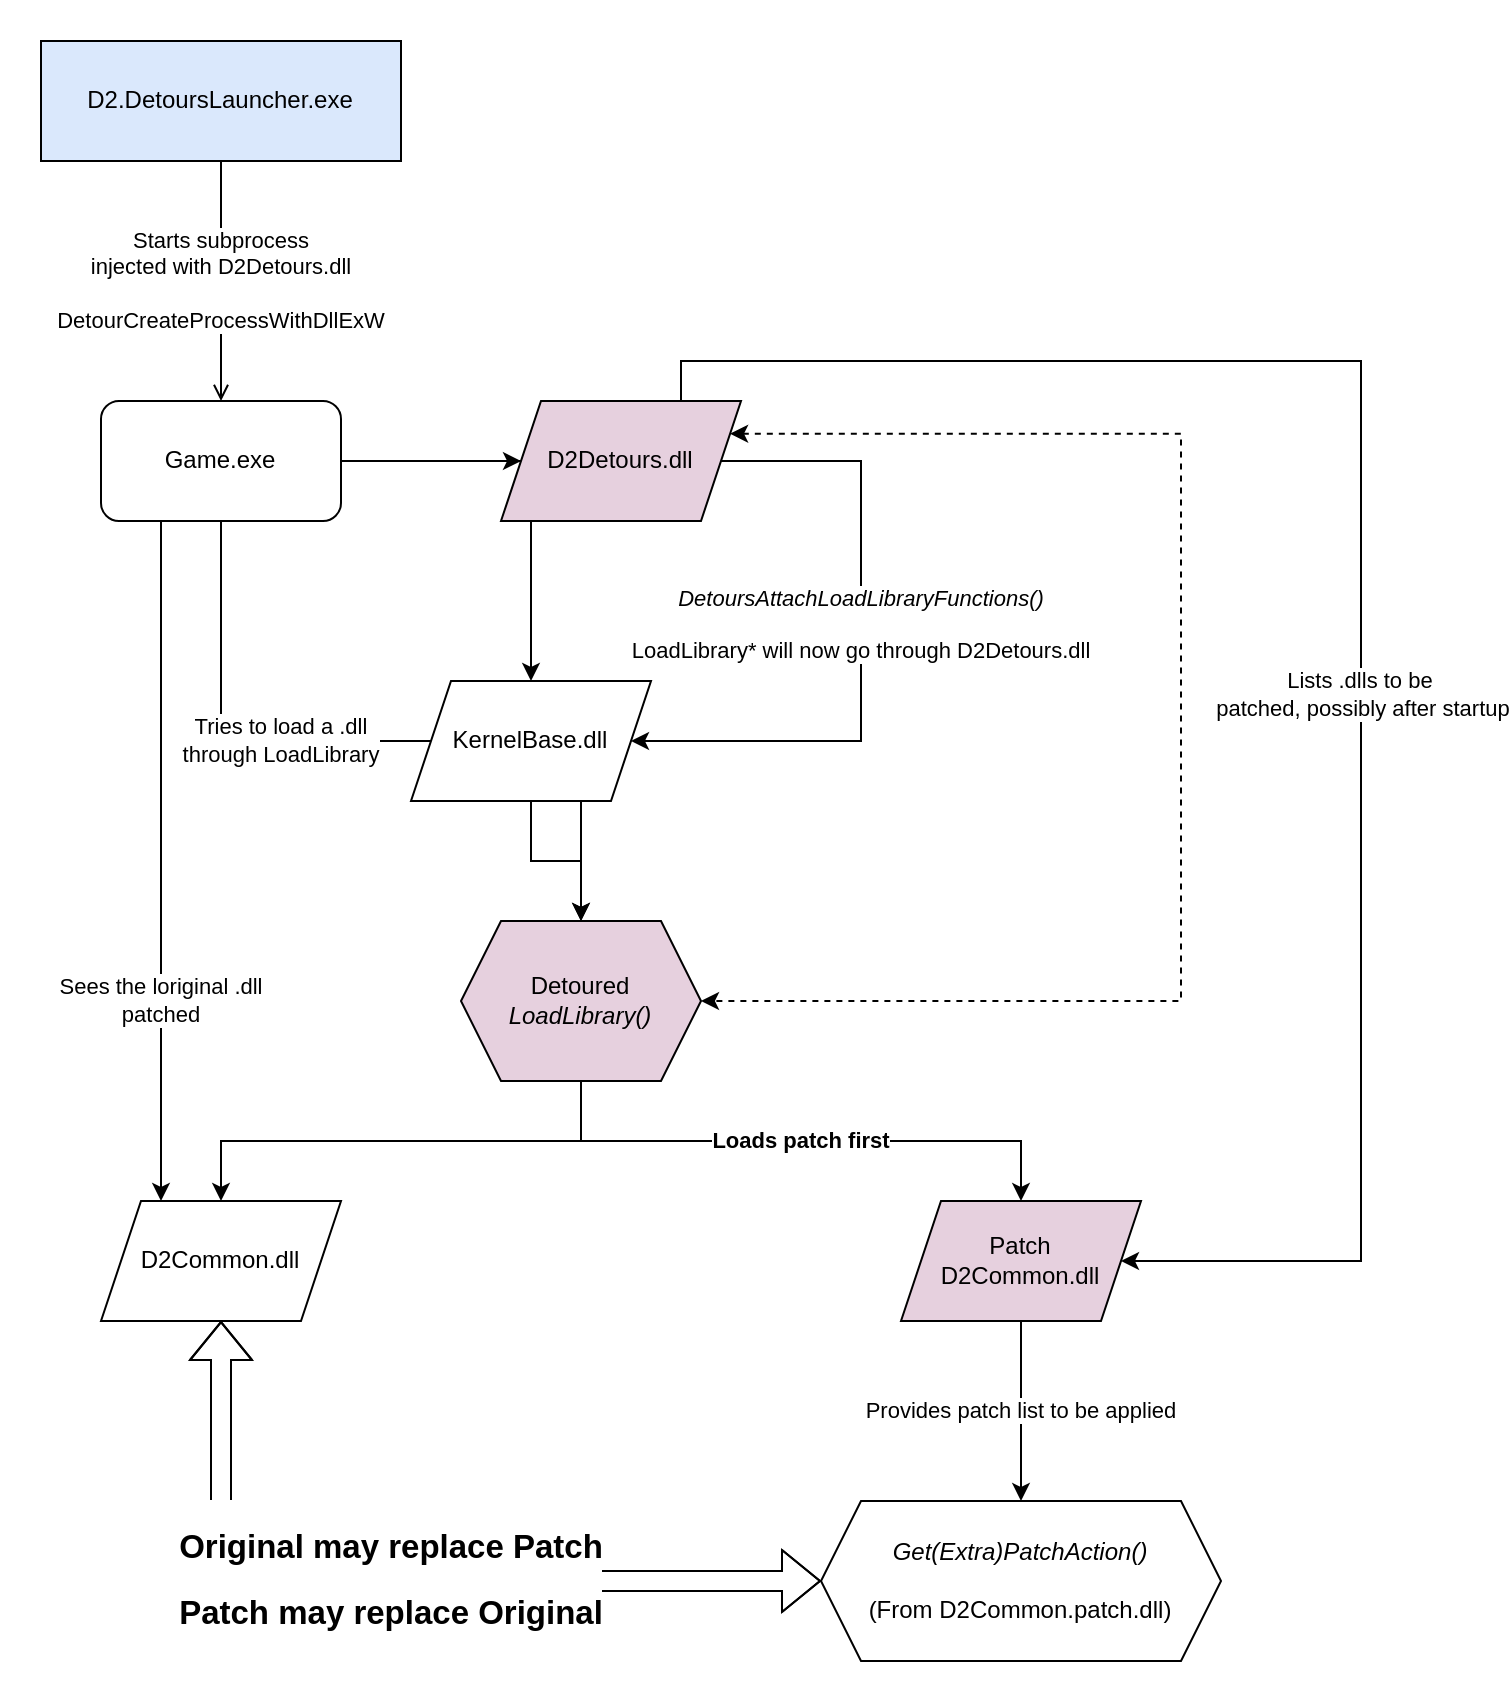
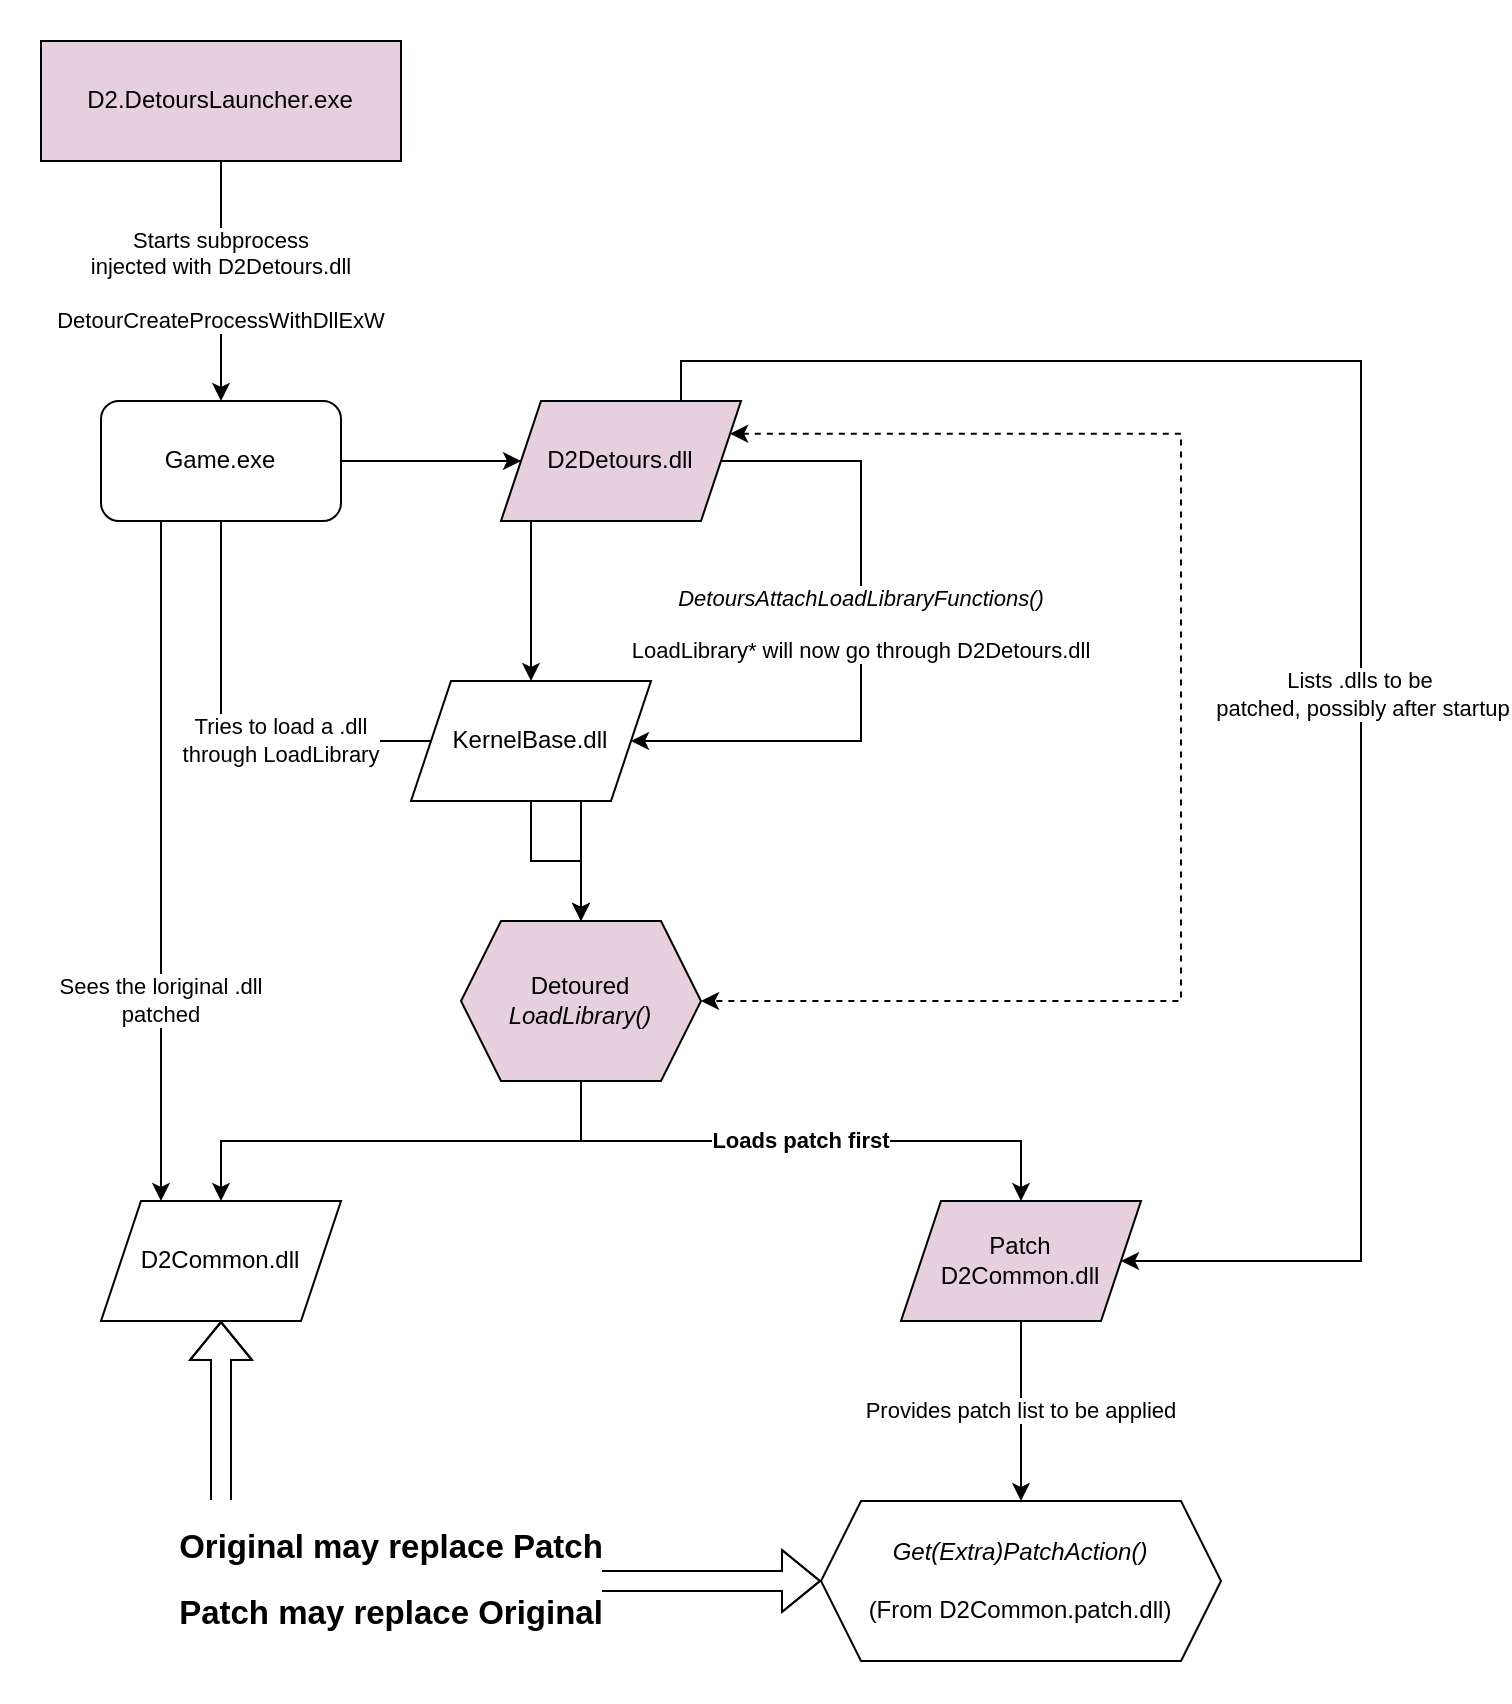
node "D2.DetoursLauncher.exe": fillcolor #dae8fc -> #e6d0de
edge "D2.DetoursLauncher.exe" -> "Game.exe": arrowhead open -> classic
